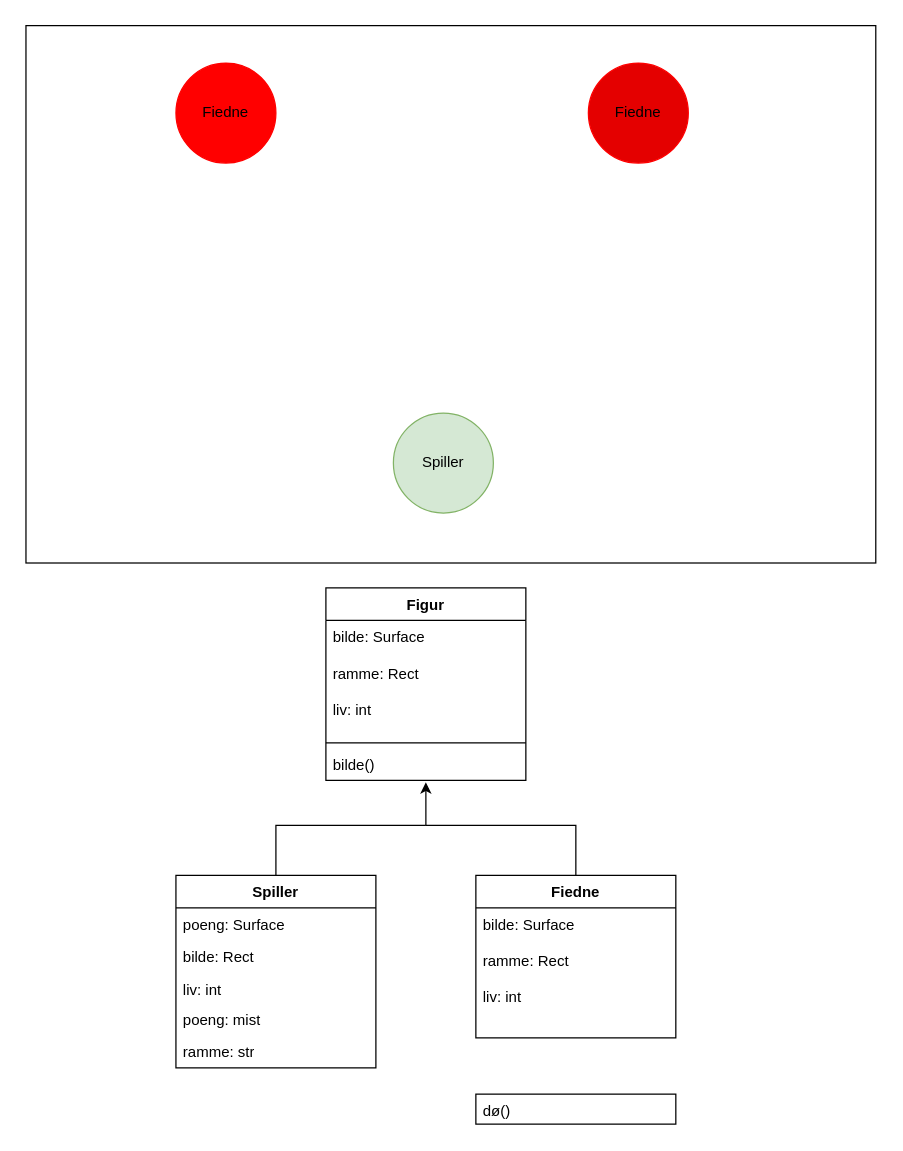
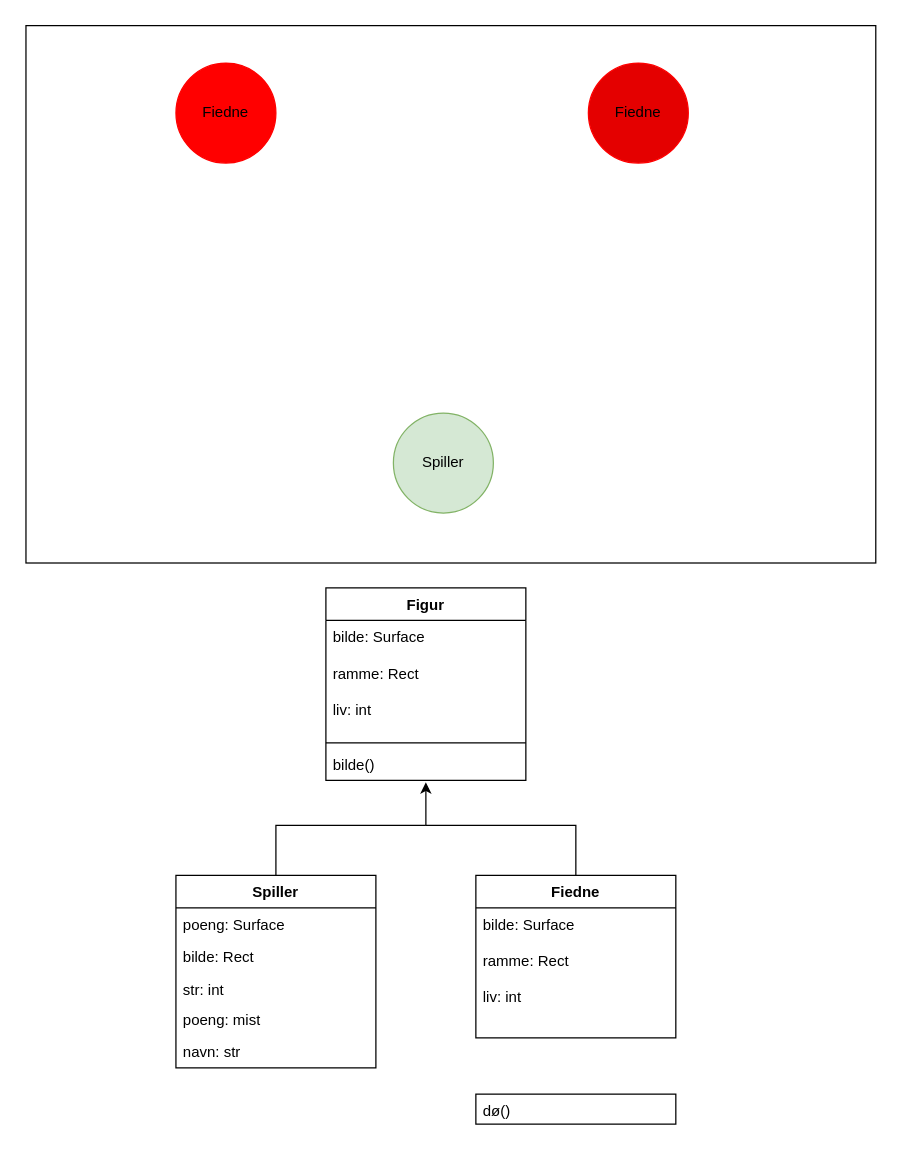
node "liv: int": label "liv: int" -> "str: int"
node "ramme: str": label "ramme: str" -> "navn: str"
